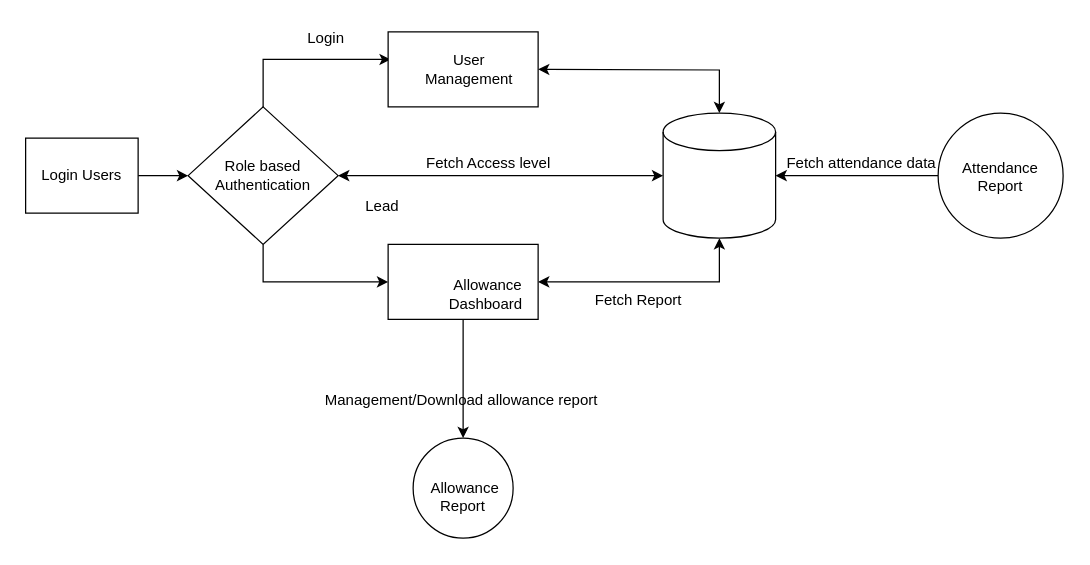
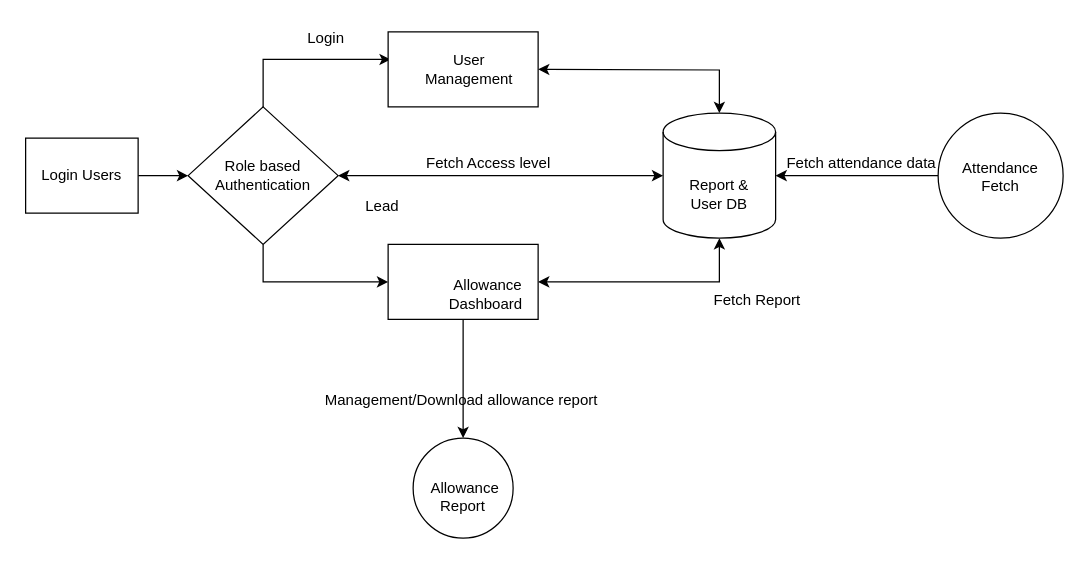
node "Attendance Report": label "Attendance Report" -> "Attendance Fetch"
node "Report & User DB": added
node "Fetch Report": moved (638, 301) -> (757, 301)
